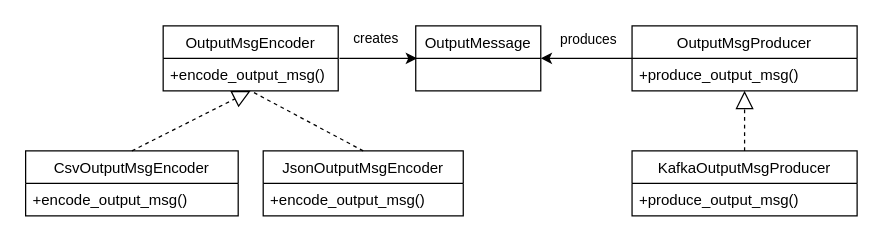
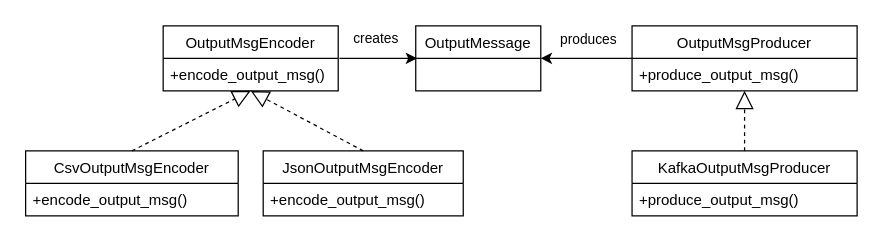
edge "OutputMsgEncoder" -- "JsonOutputMsgEncoder": arrowhead none -> block
